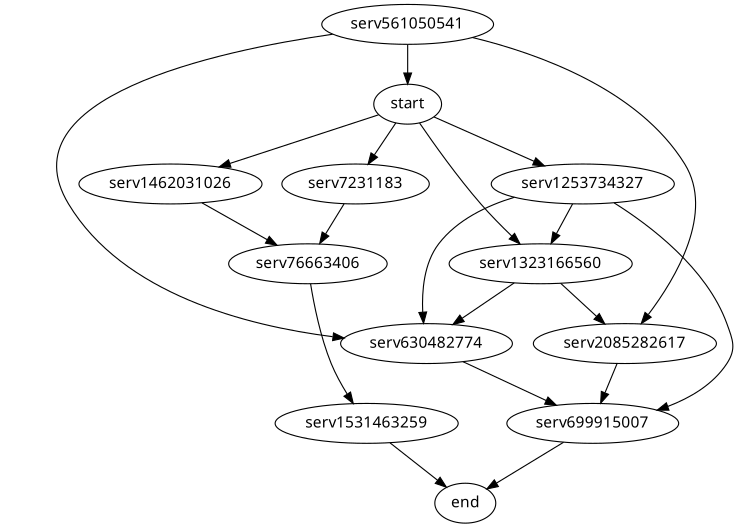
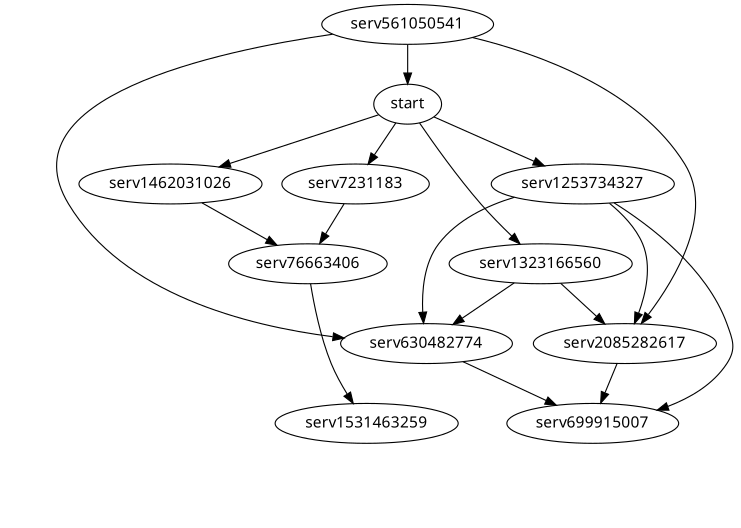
edge "serv1253734327" -> "serv1323166560": now "serv1253734327" -> "serv2085282617"
node "end": removed
